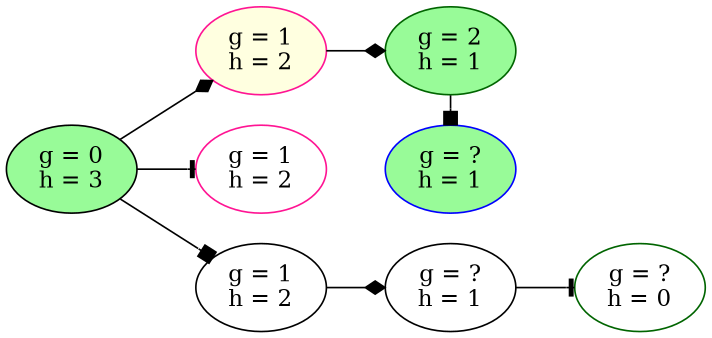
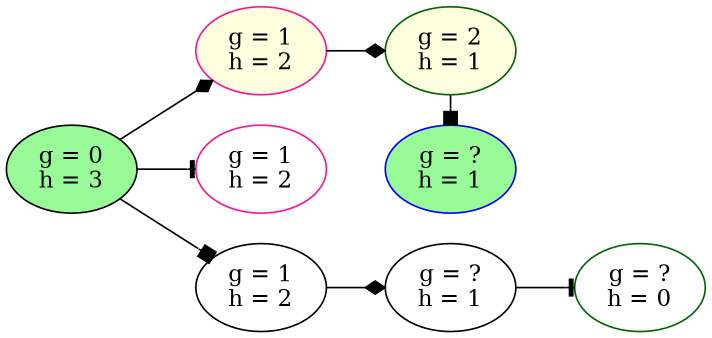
node "g = 2 h = 1": fillcolor palegreen -> lightyellow
